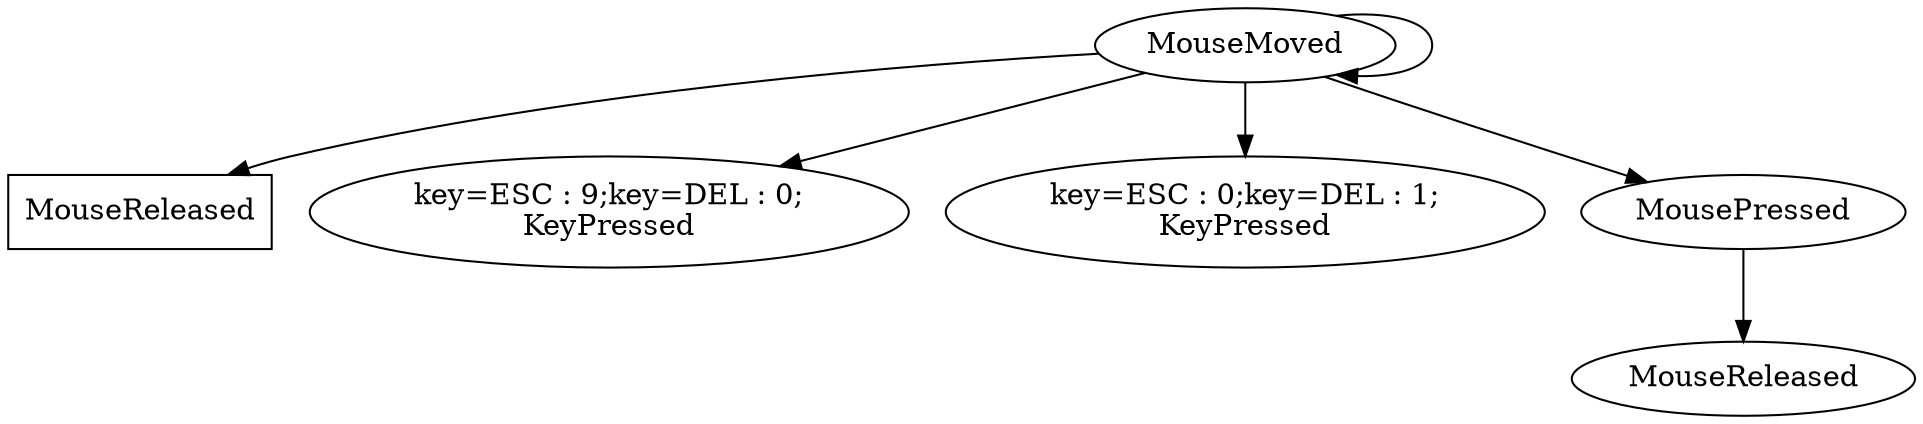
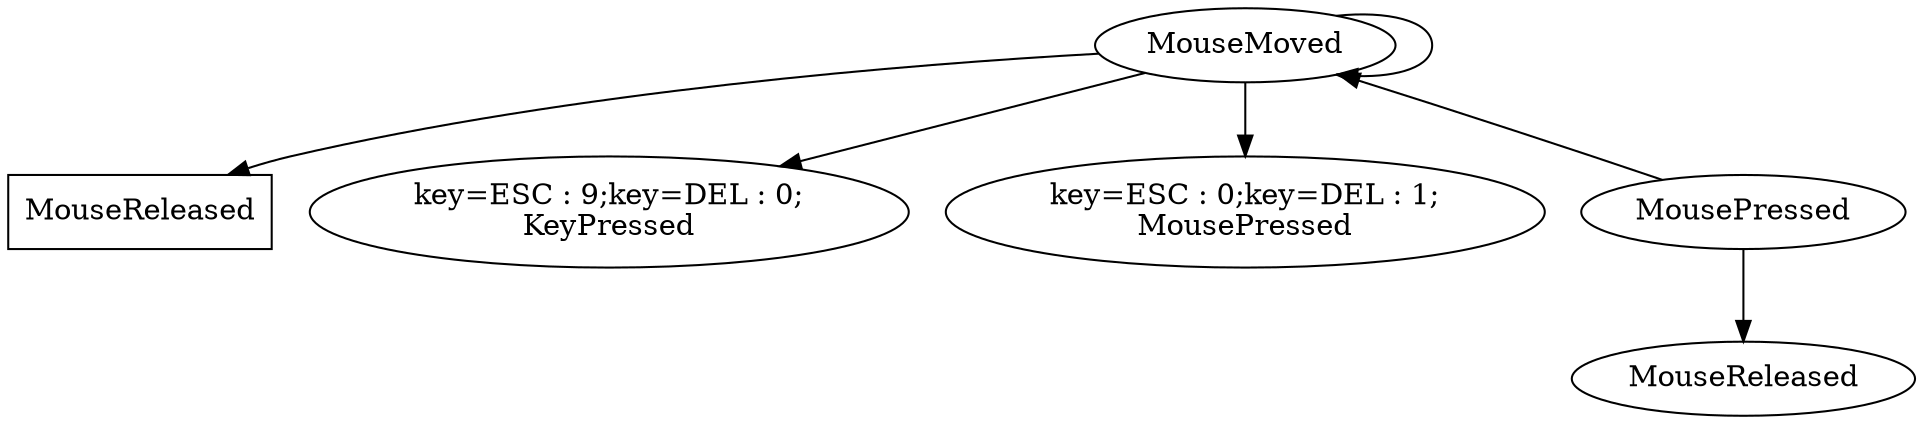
edge "MouseMoved" -> "MousePressed": reversed
node "key=ESC : 0;key=DEL : 1; KeyPressed": label "key=ESC : 0;key=DEL : 1; KeyPressed" -> "key=ESC : 0;key=DEL : 1; MousePressed"
